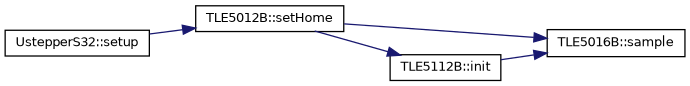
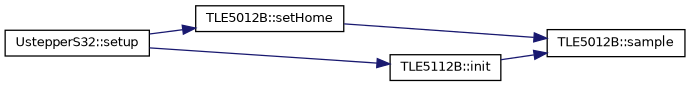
edge "TLE5012B::setHome" -> "TLE5112B::init": now "UstepperS32::setup" -> "TLE5112B::init"
node "TLE5016B::sample": label "TLE5016B::sample" -> "TLE5012B::sample"
